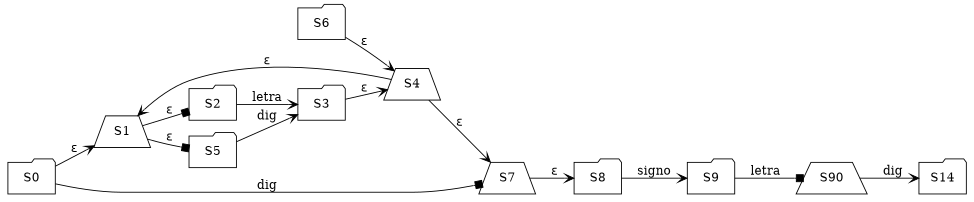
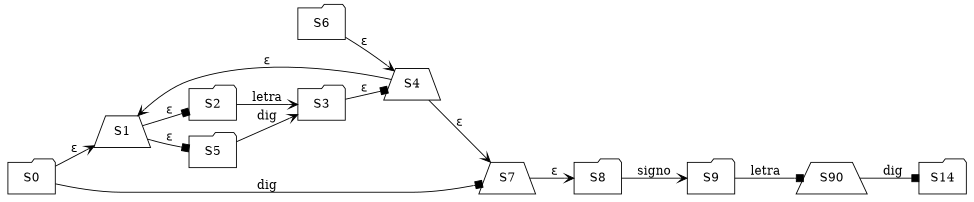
edge "S3" -> "S4": arrowhead vee -> box
edge "S90" -> "S14": arrowhead vee -> box
